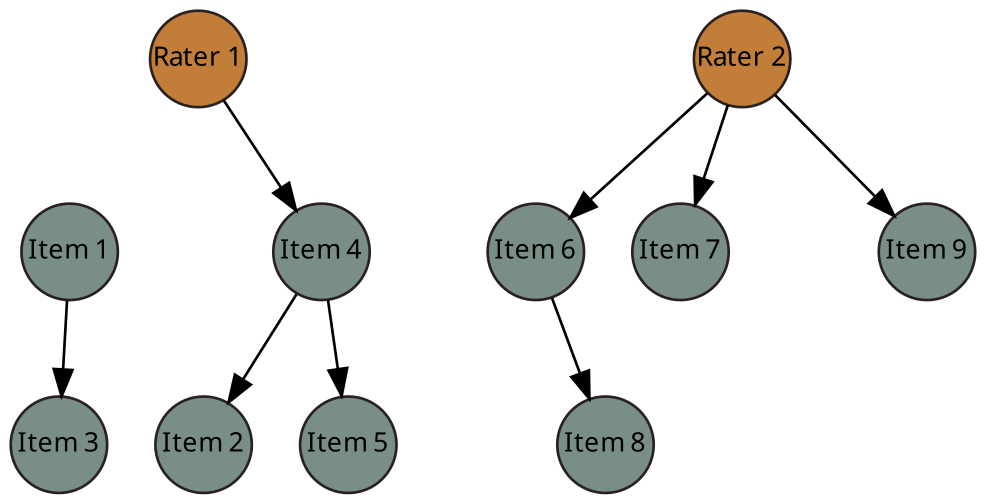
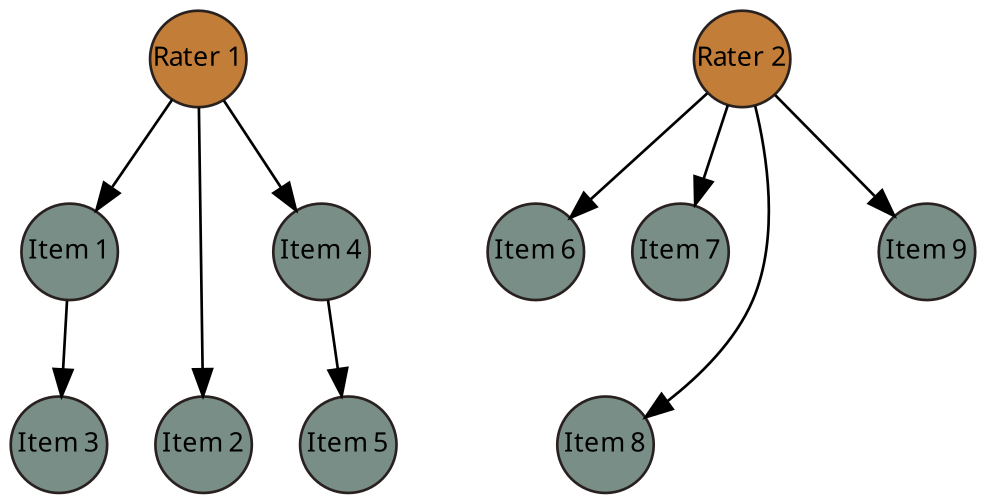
edge "Rater 1" -> "Item 1": added
edge "Item 6" -> "Item 8": now "Rater 2" -> "Item 8"
edge "Item 4" -> "Item 2": now "Rater 1" -> "Item 2"
